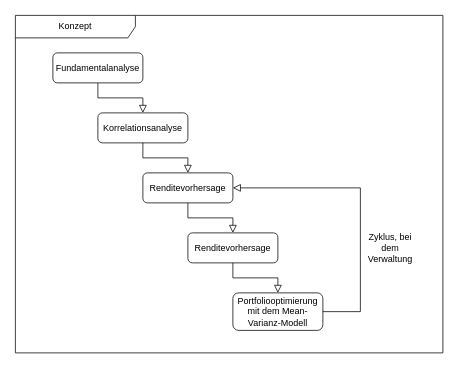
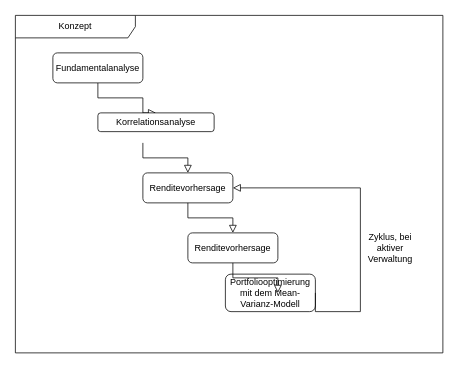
node "Korrelationsanalyse": size 90x30 -> 116x19
node "Zyklus, bei dem Verwaltung": label "Zyklus, bei dem Verwaltung" -> "Zyklus, bei aktiver Verwaltung"
node "Portfoliooptimierung mit dem Mean-Varianz-Modell": moved (278, 312) -> (270, 293)
